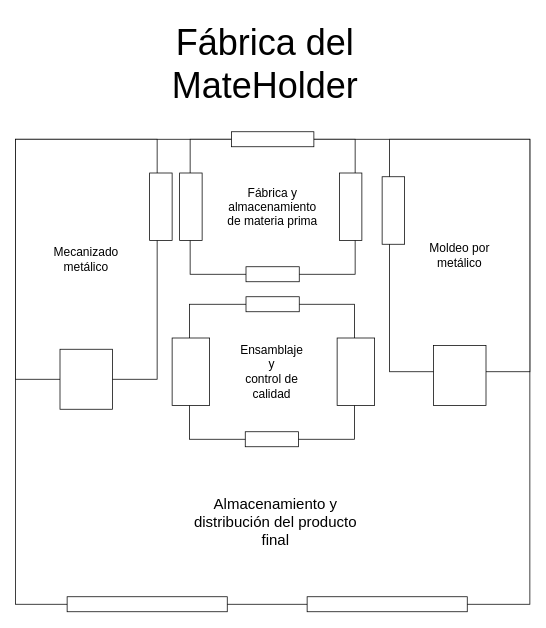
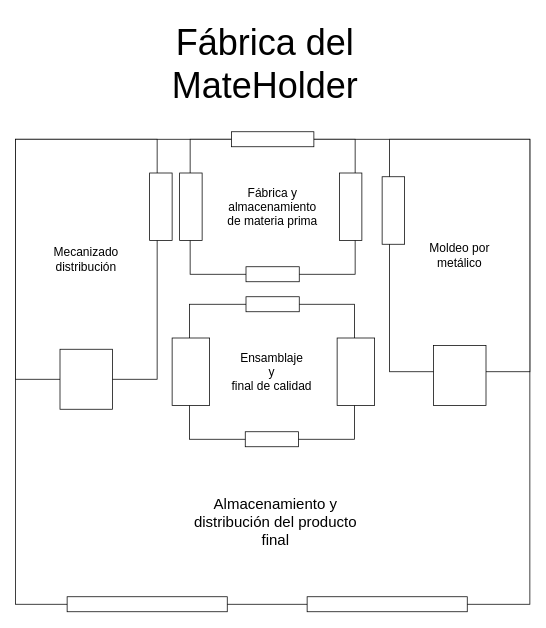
node "Mecanizado metálico": label "Mecanizado metálico" -> "Mecanizado distribución"
node "Ensamblaje y control de calidad": label "Ensamblaje y control de calidad" -> "Ensamblaje y final de calidad"
